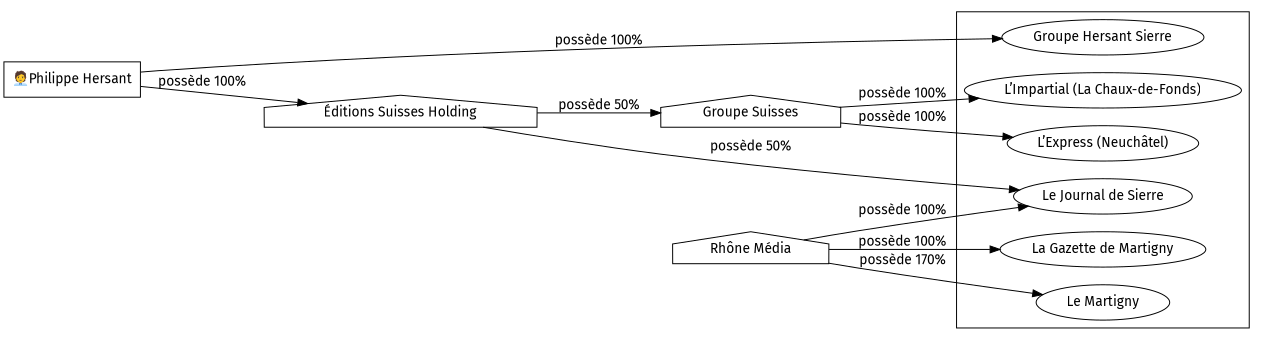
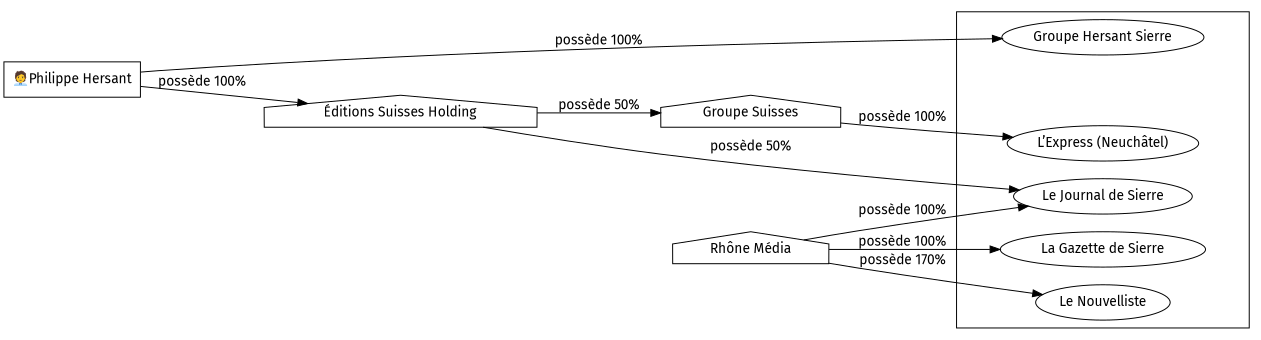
node "L’Impartial (La Chaux-de-Fonds)": removed
node "La Gazette de Martigny": label "La Gazette de Martigny" -> "La Gazette de Sierre"
node "Le Martigny": label "Le Martigny" -> "Le Nouvelliste"
